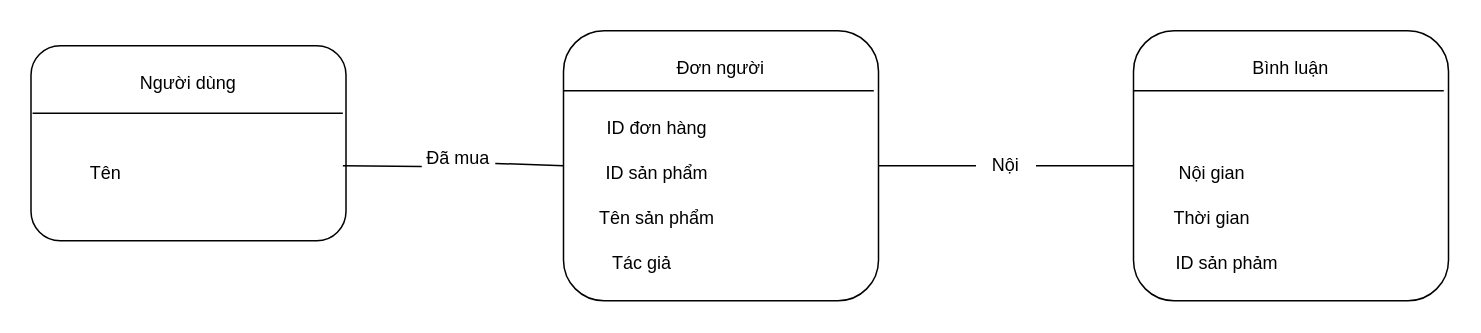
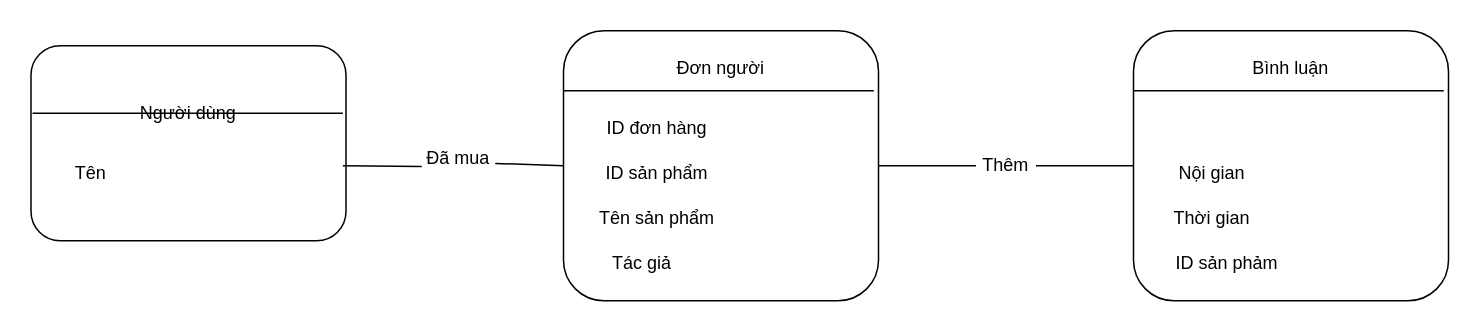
node "Người dùng": moved (188, 83) -> (188, 113)
node "Nội": label "Nội" -> "Thêm"
node "Tên": moved (106, 173) -> (91, 173)
